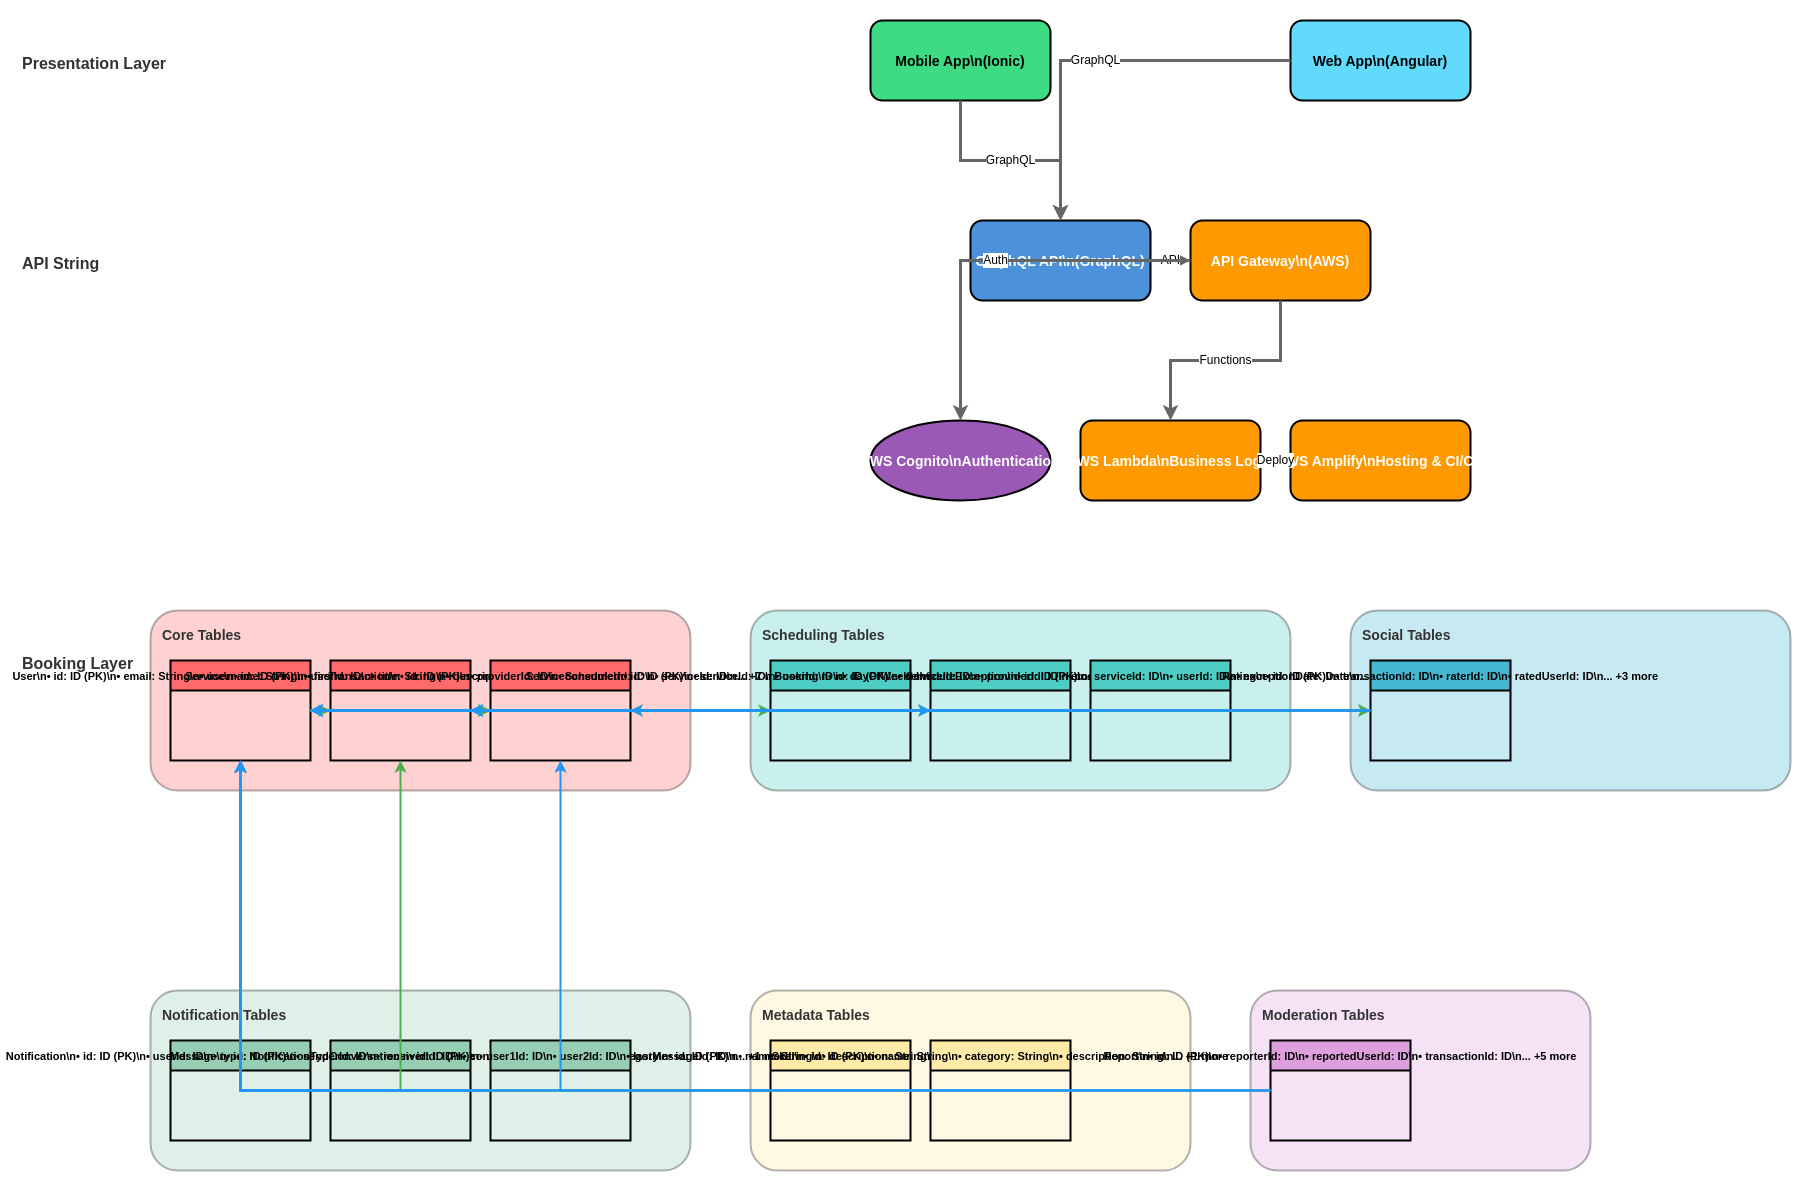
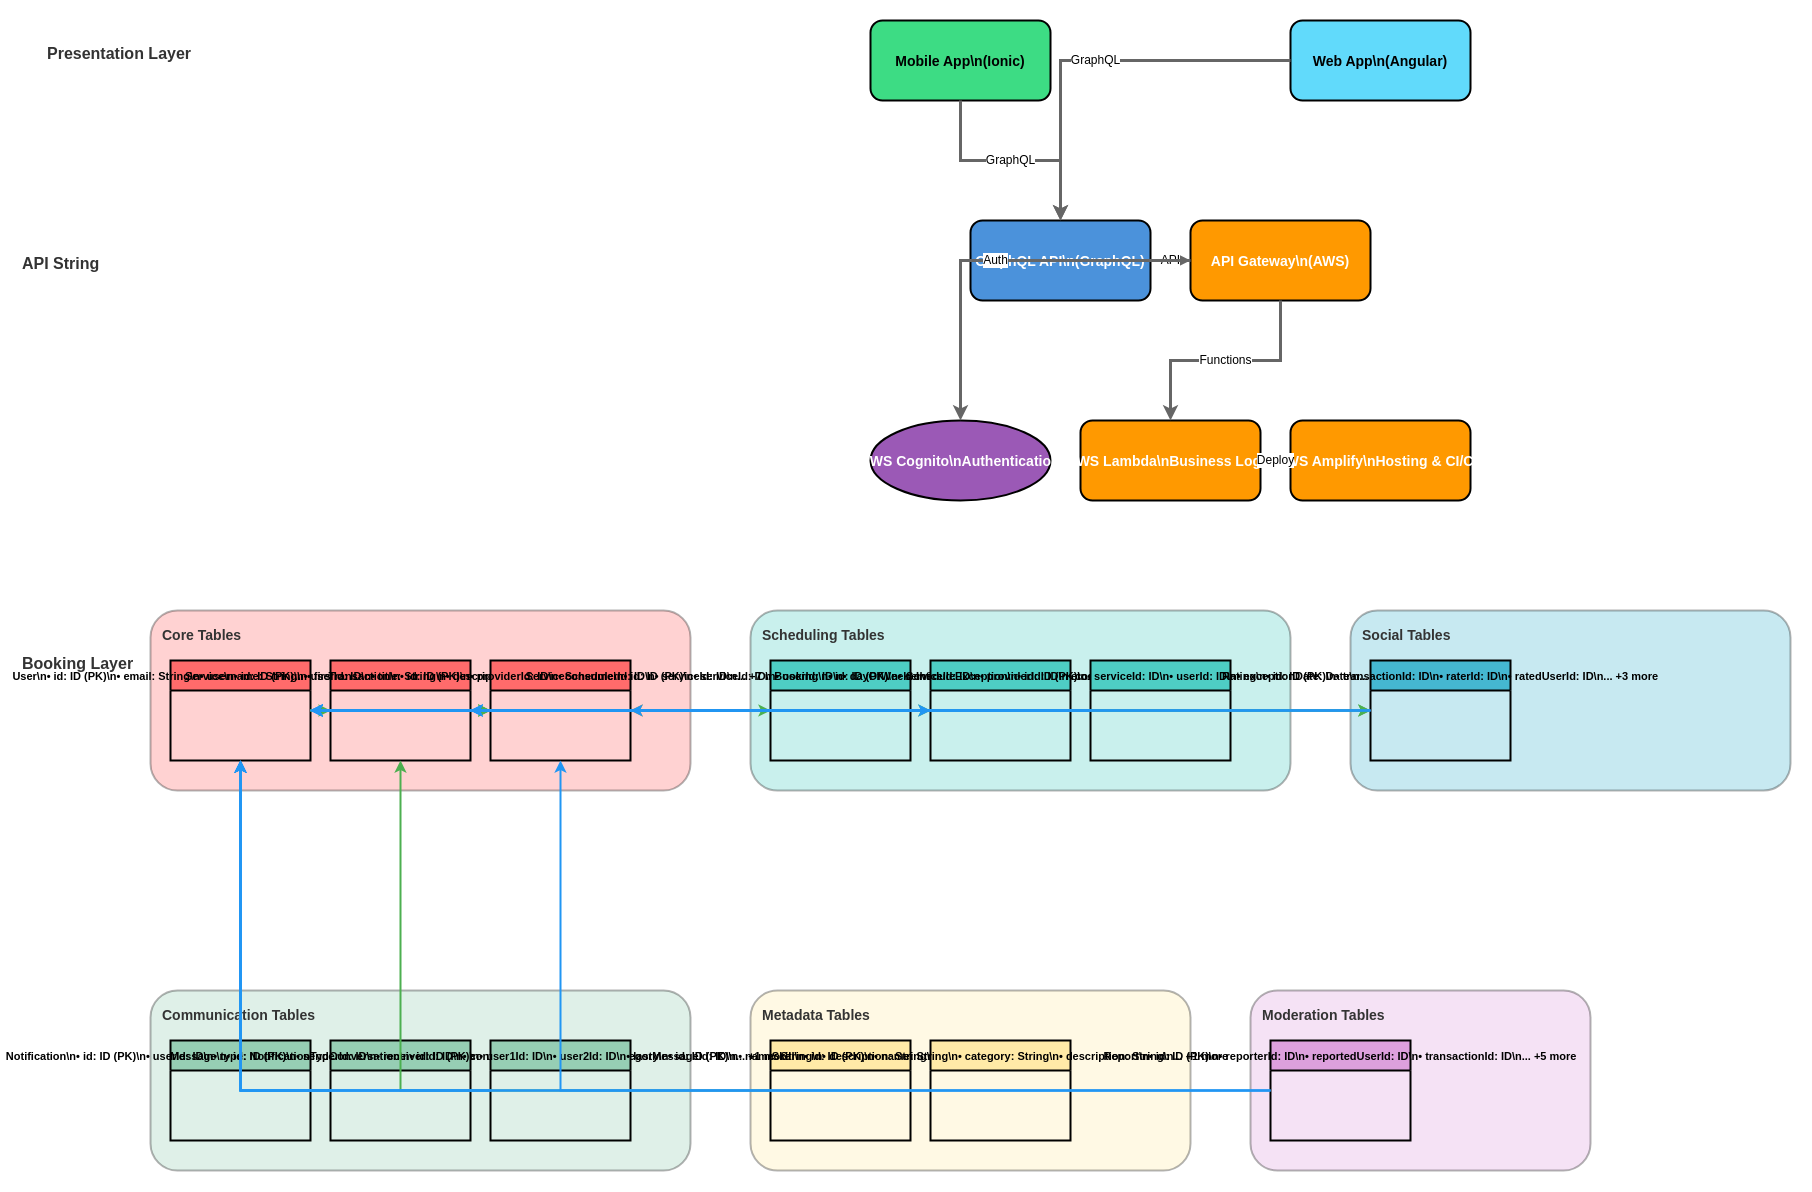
node "Presentation Layer": moved (111, 63) -> (136, 53)
node "Notification Tables": label "Notification Tables" -> "Communication Tables"
